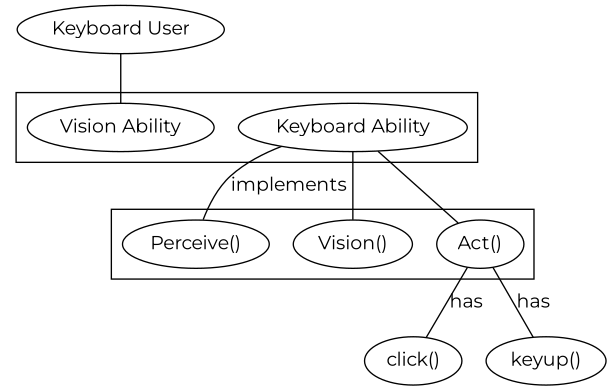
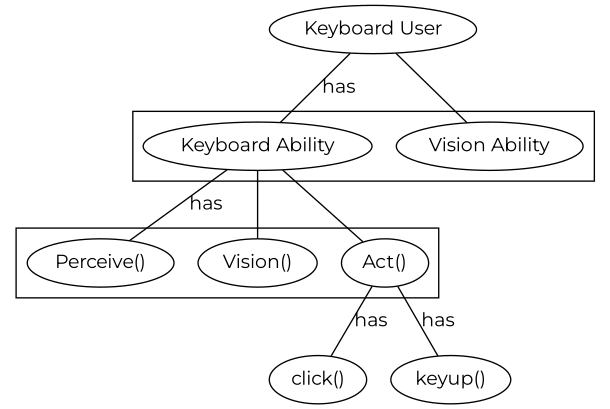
edge "Keyboard User" -- "Keyboard Ability": added, label "has"
edge "Keyboard Ability" -- "Perceive()": label "implements" -> "has"
